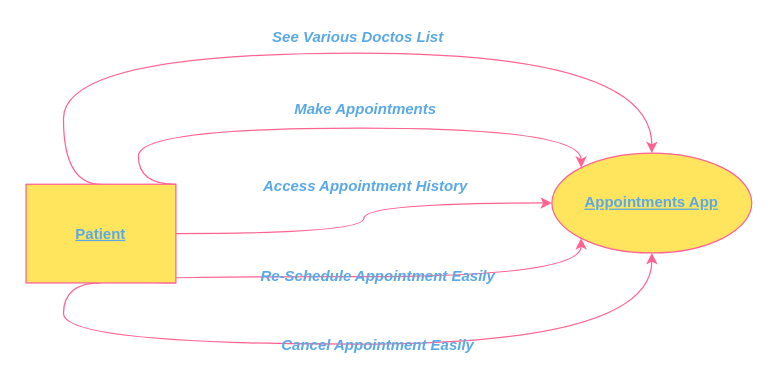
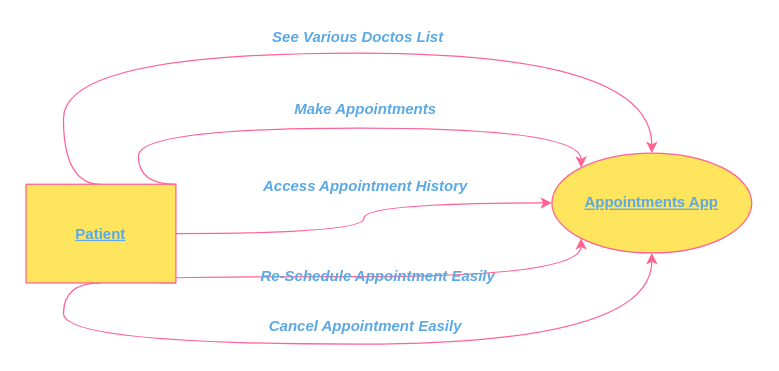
node "Cancel Appointment Easily": moved (378, 346) -> (366, 327)
